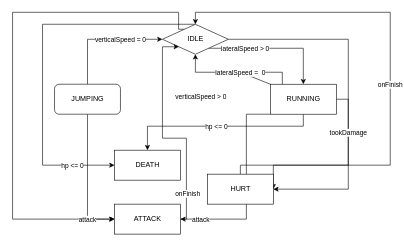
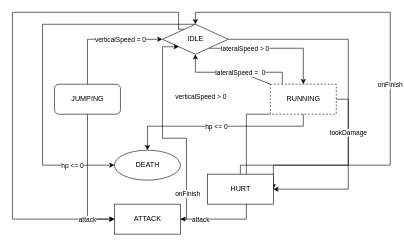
node "RUNNING": style solid -> dashed
node "DEATH": shape rectangle -> ellipse
